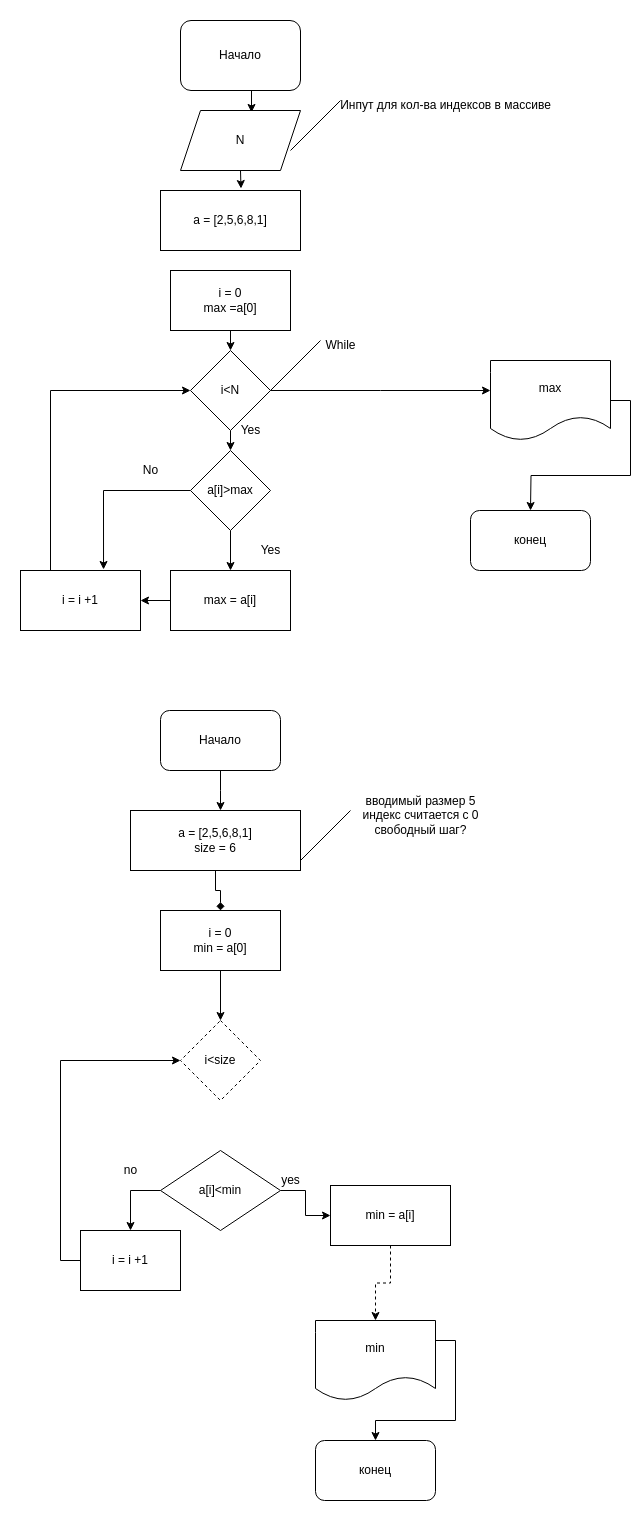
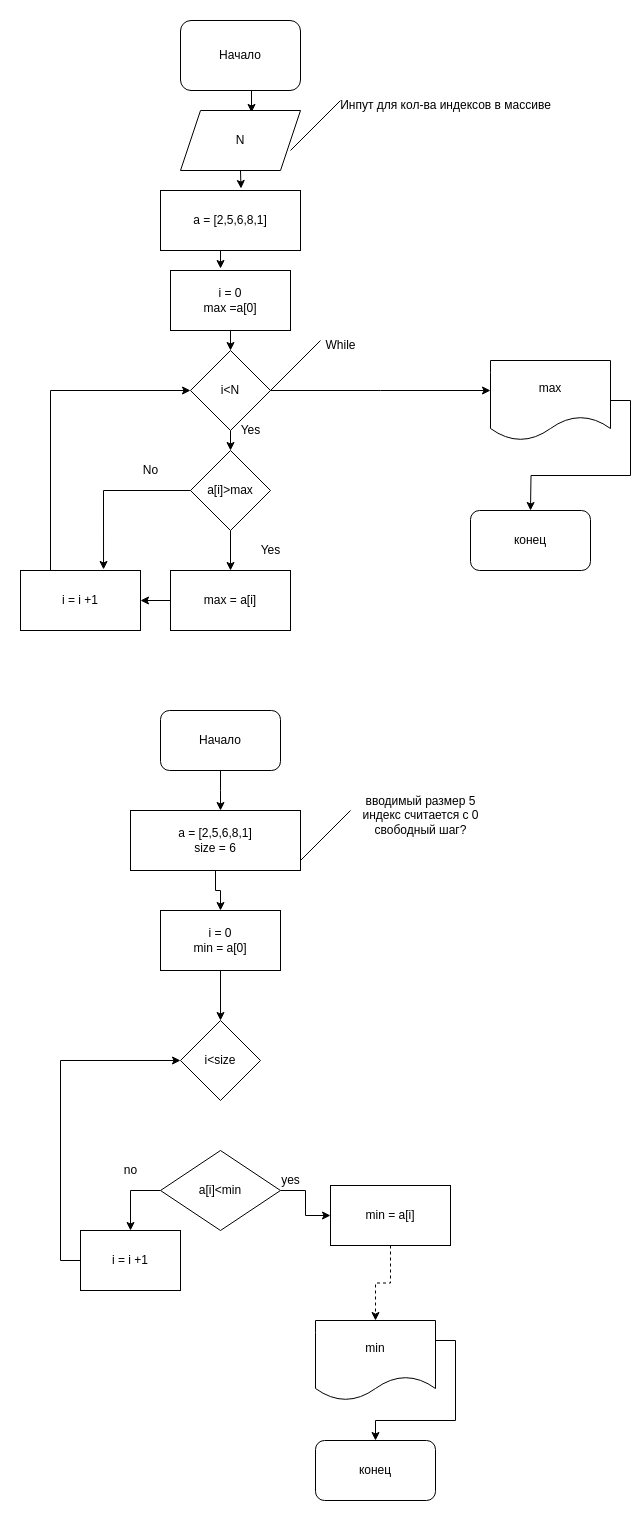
edge "a = [2,5,6,8,1]" -> "i = 0 max =a[0]": added
edge "a = [2,5,6,8,1] size = 6" -> "i = 0 min = a[0]": arrowhead diamond -> classic
node "i<size": style dashed -> solid
